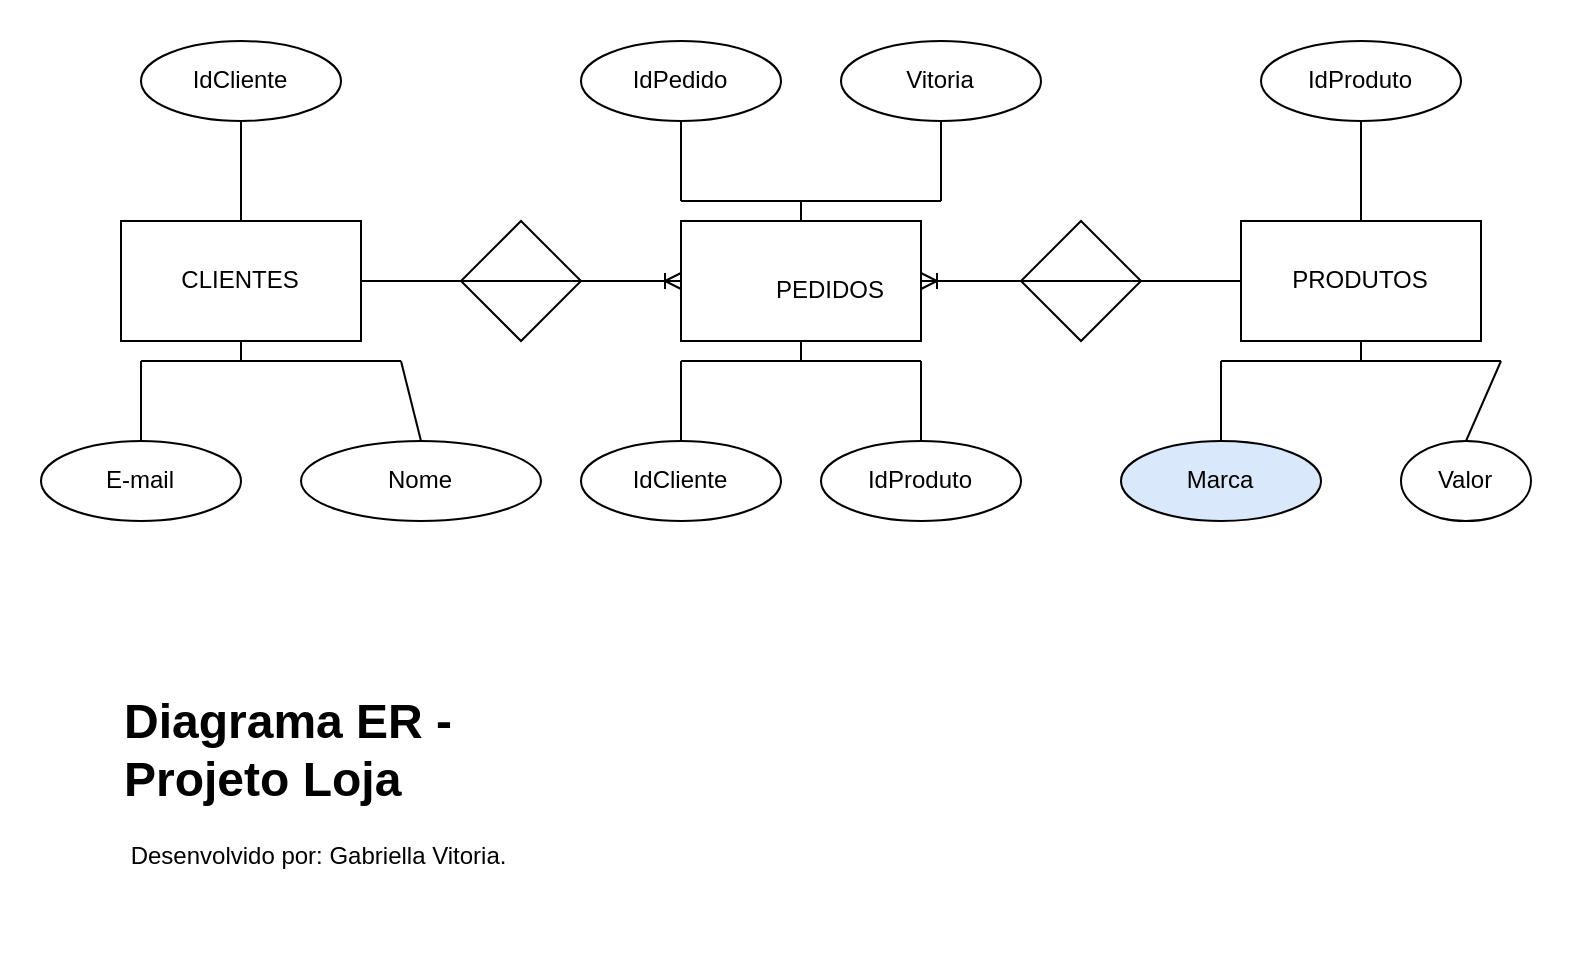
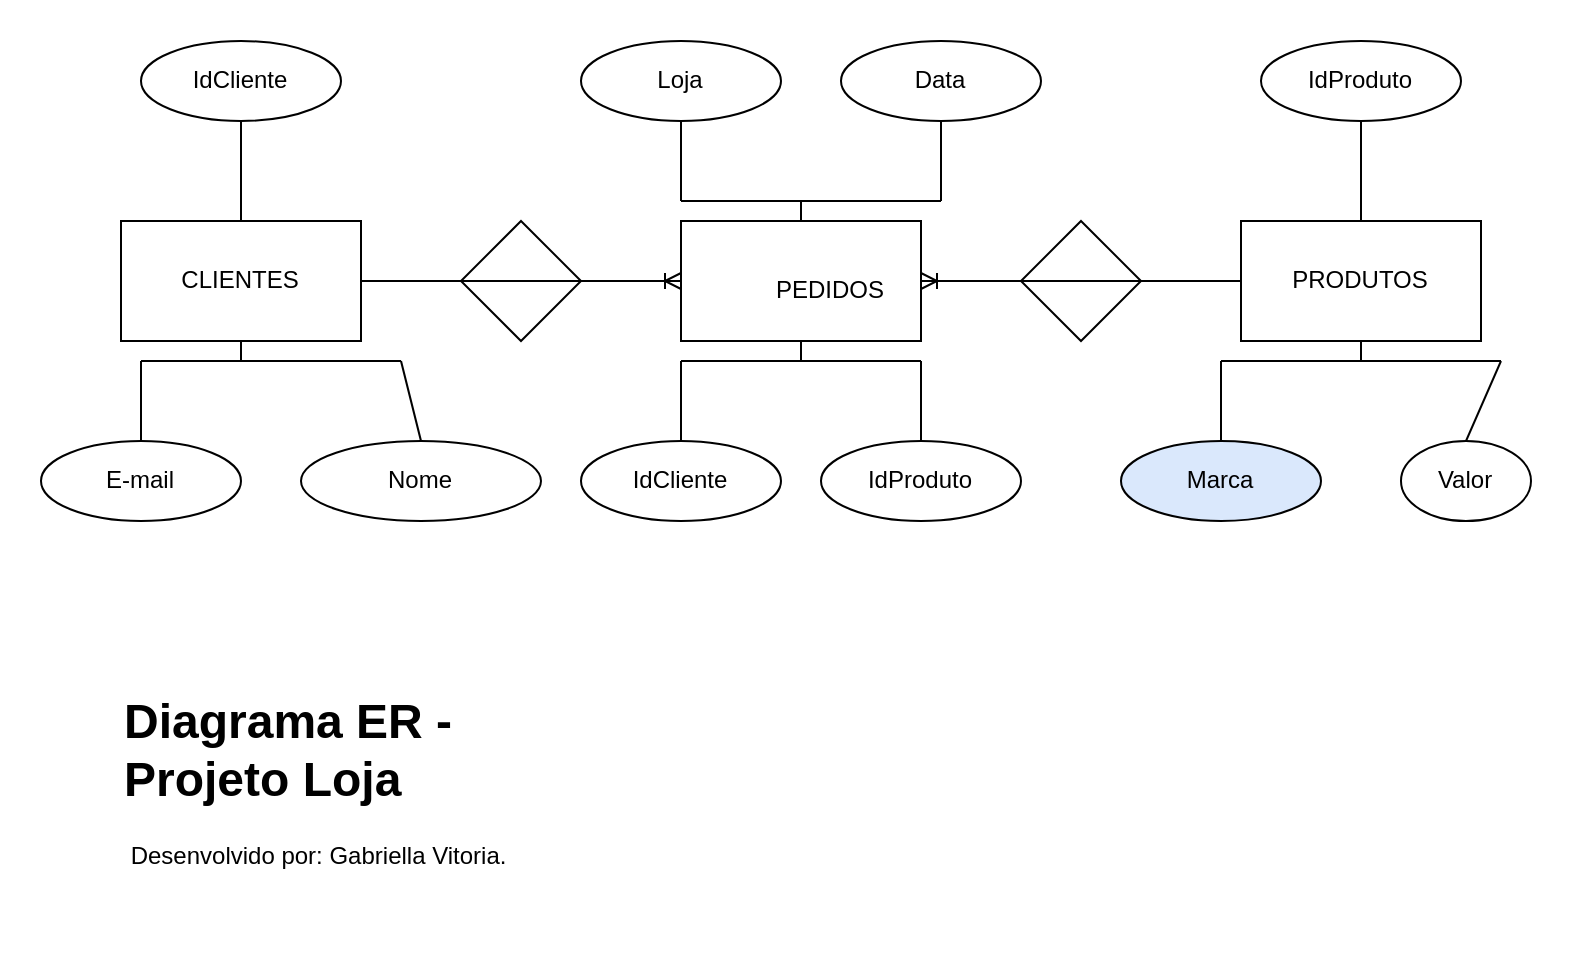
node "IdPedido": label "IdPedido" -> "Loja"
node "Vitoria": label "Vitoria" -> "Data"
